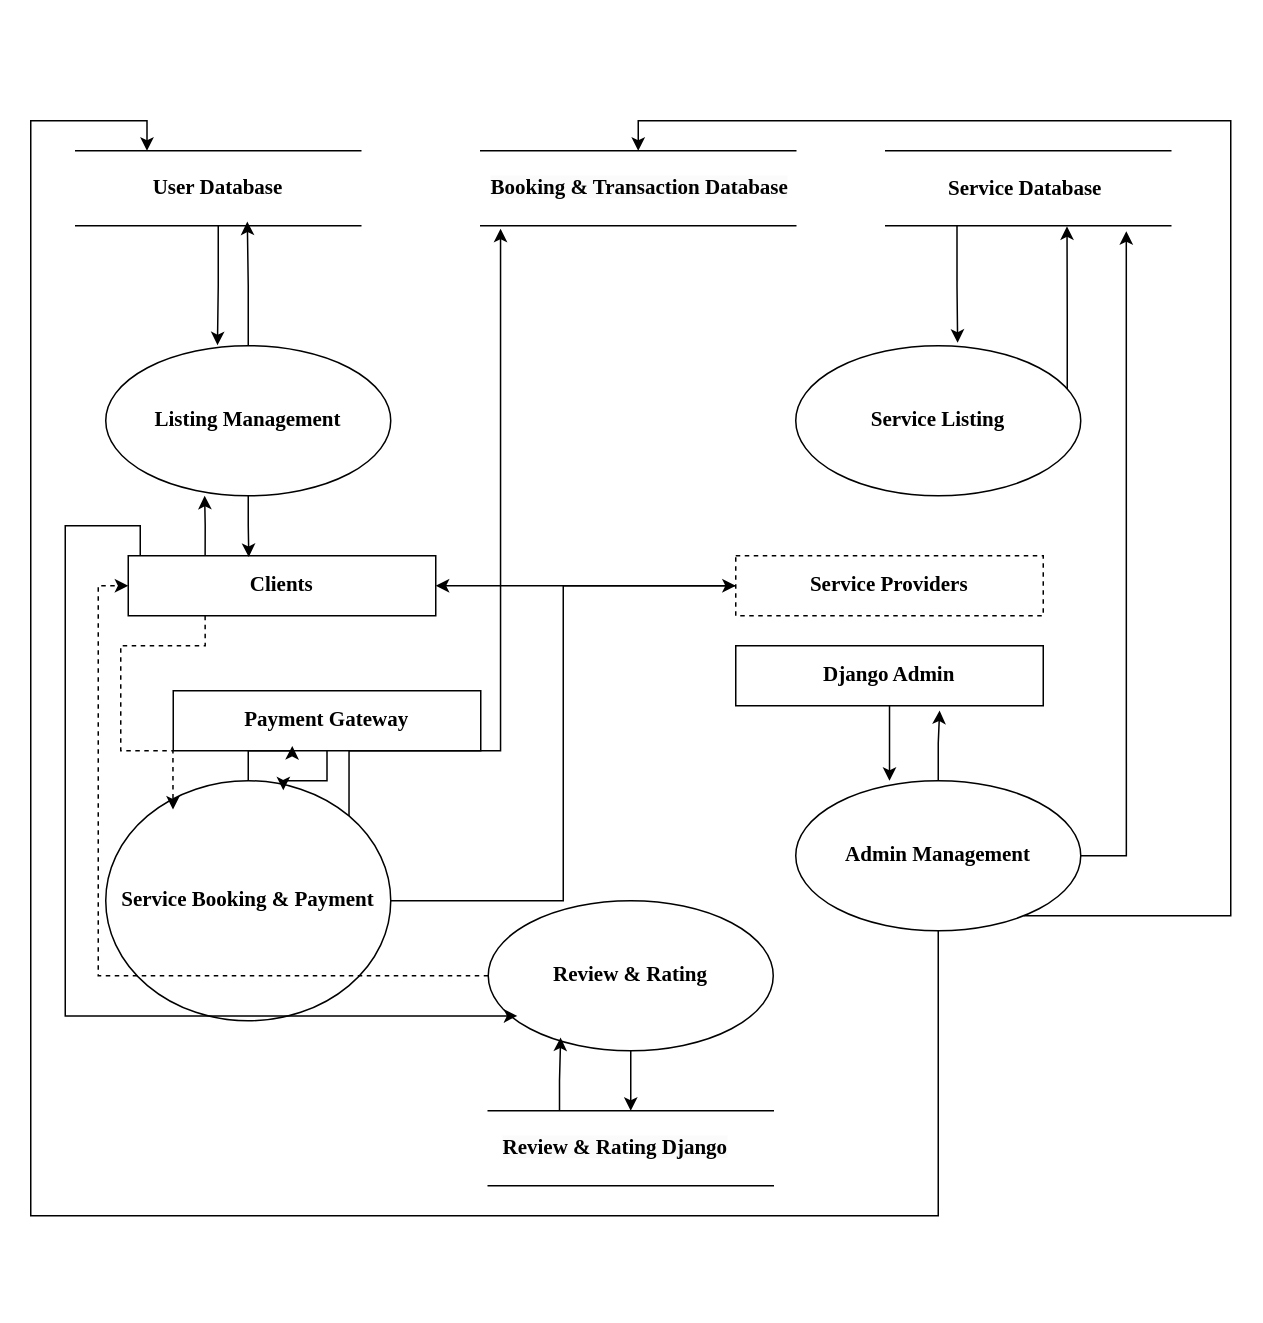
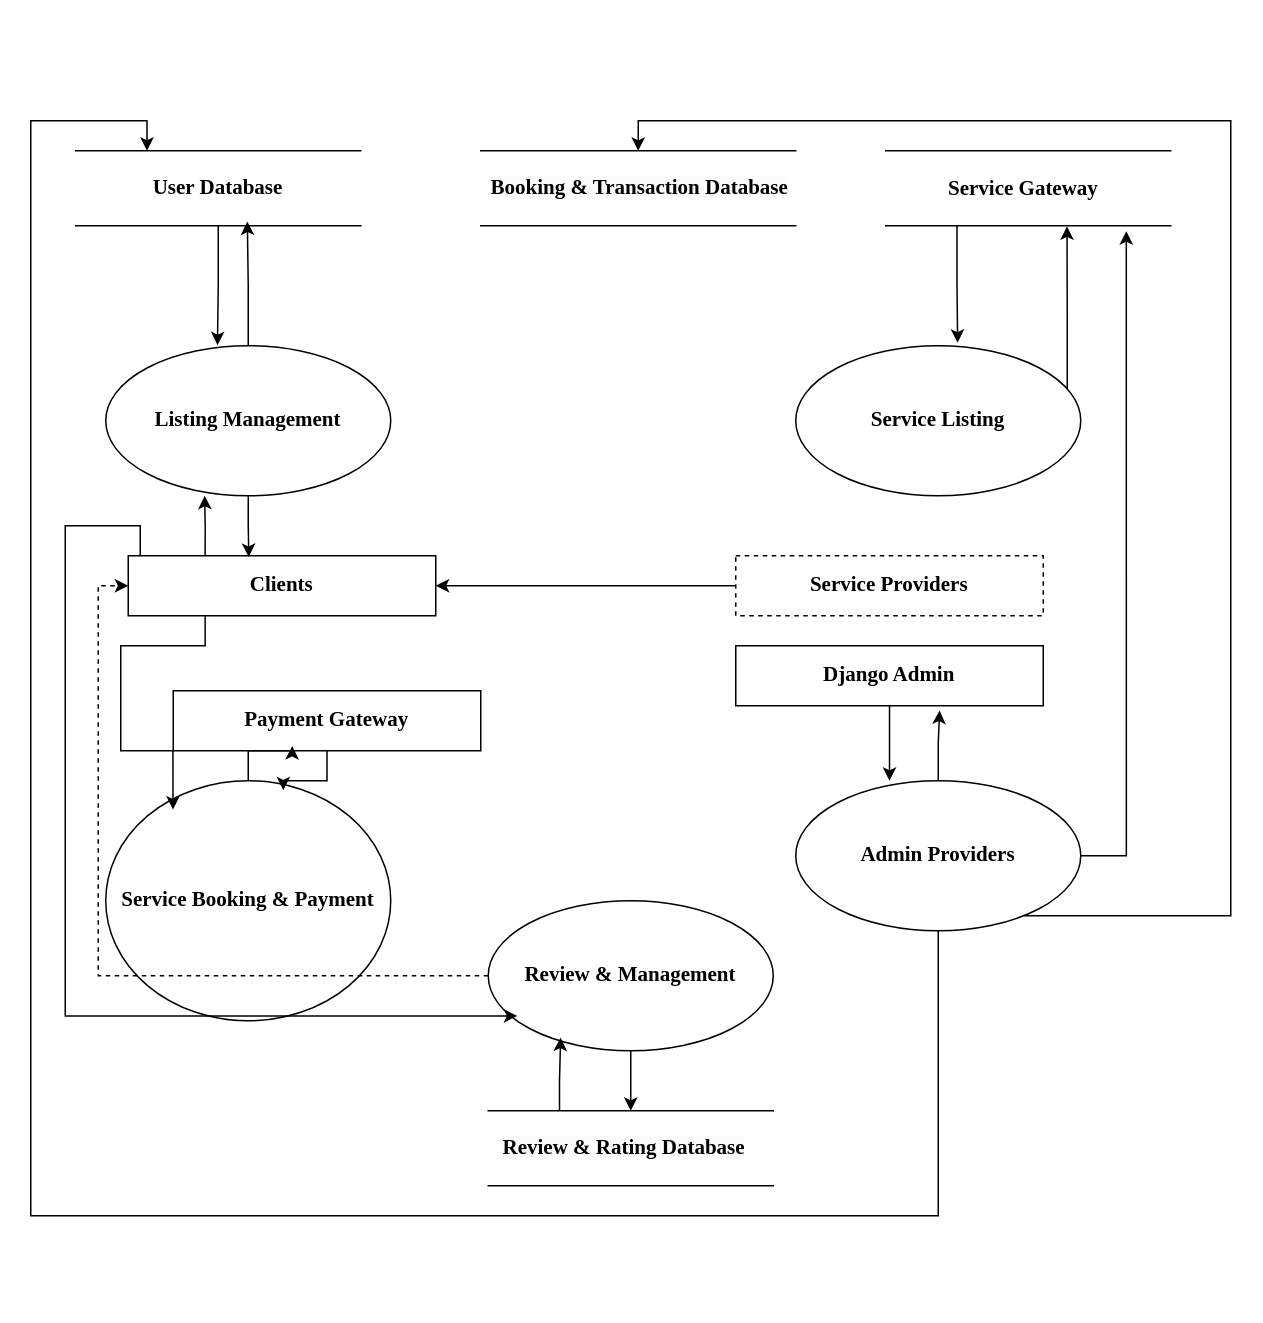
node "Service Database": label "Service Database" -> "Service Gateway"
edge "Service Booking & Payment" -> "Booking & Transaction Database": removed
edge "Clients" -> "Service Booking & Payment": style dashed -> solid
edge "Service Booking & Payment" -> "Service Providers": removed
node "Admin Management": label "Admin Management" -> "Admin Providers"
node "Review & Rating": label "Review & Rating" -> "Review & Management"
node "Review & Rating Django": label "Review & Rating Django" -> "Review & Rating Database"
